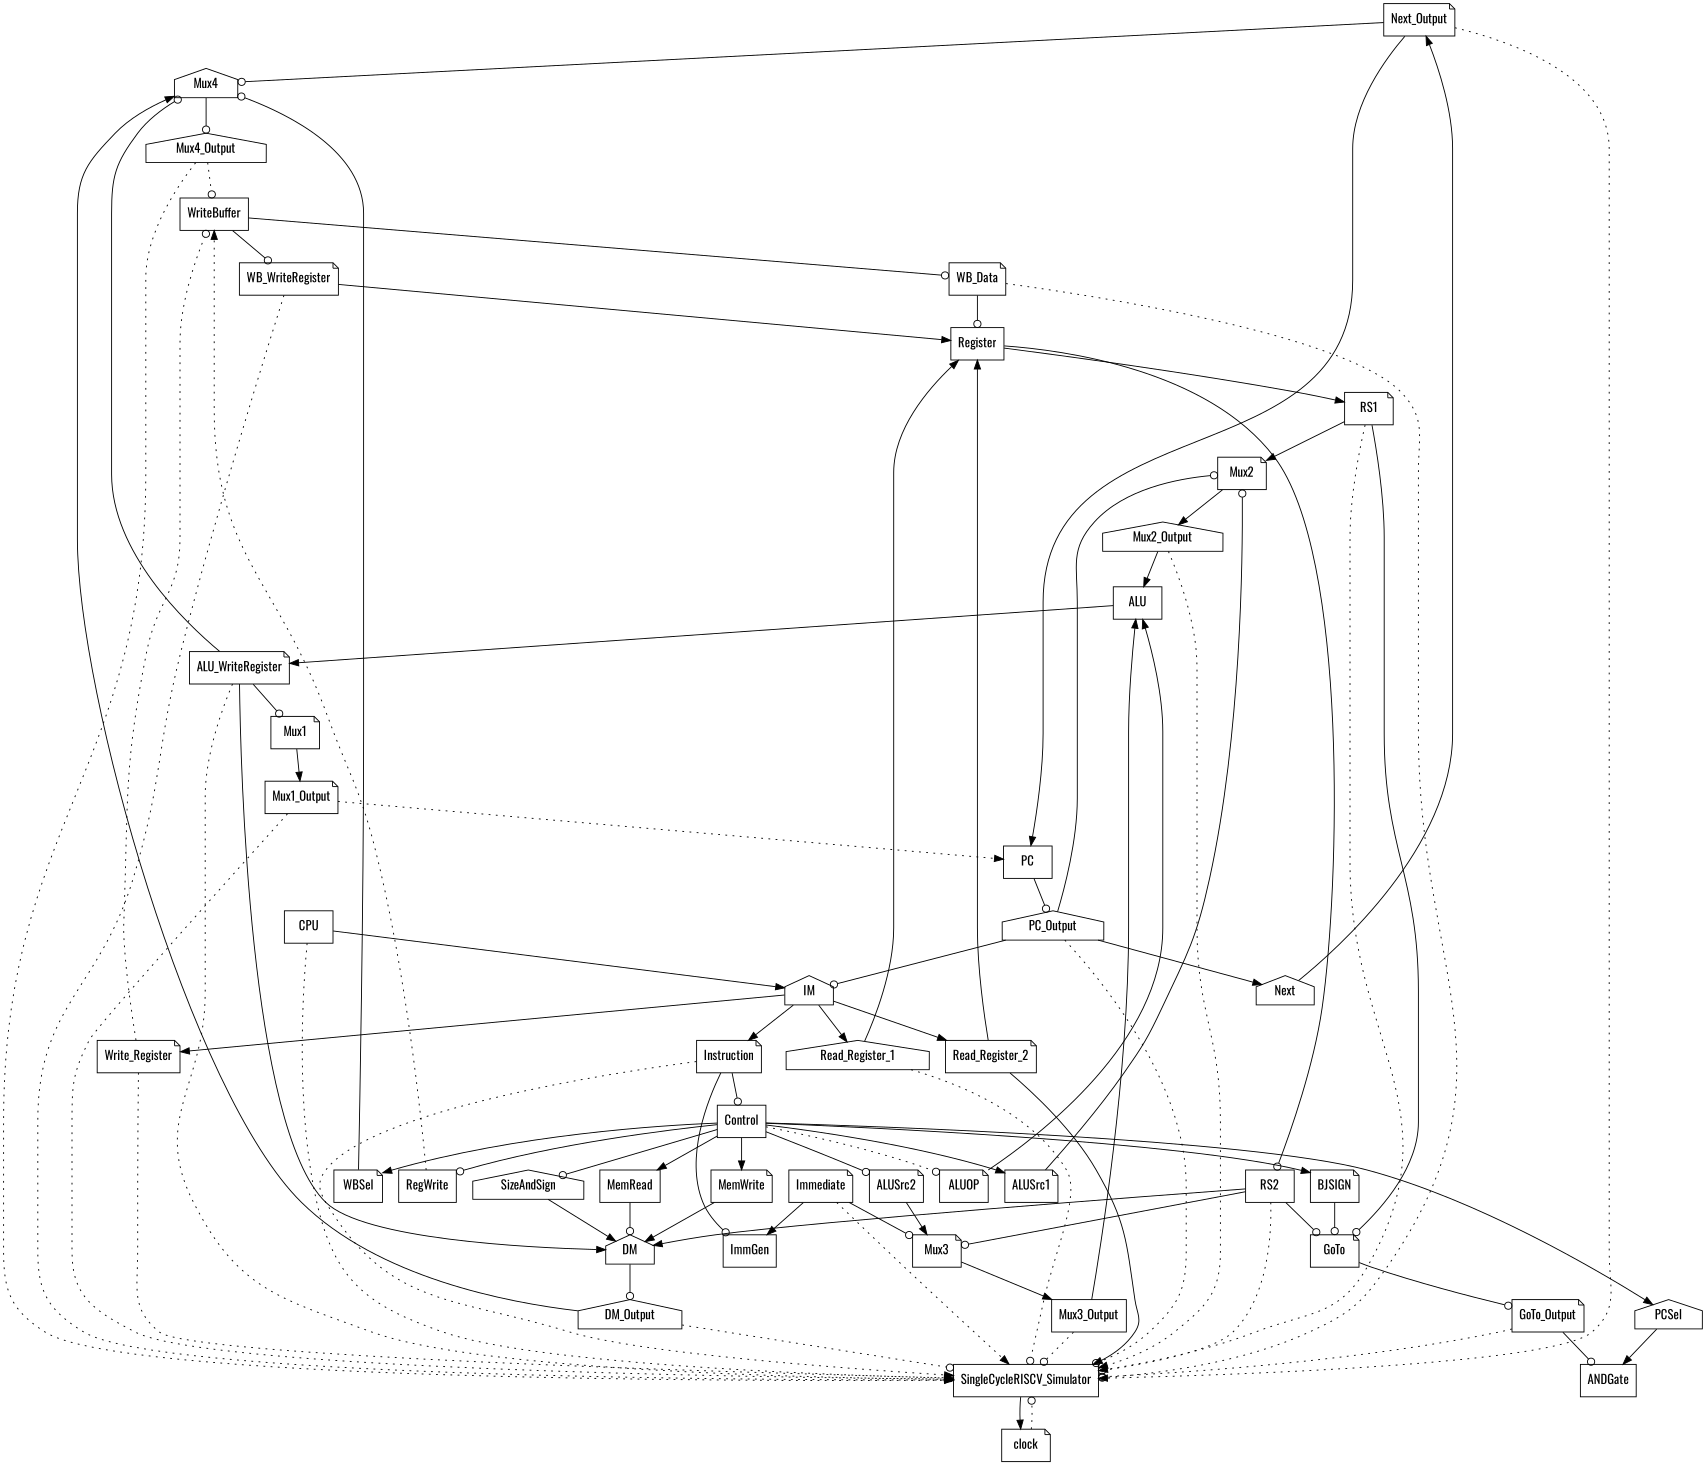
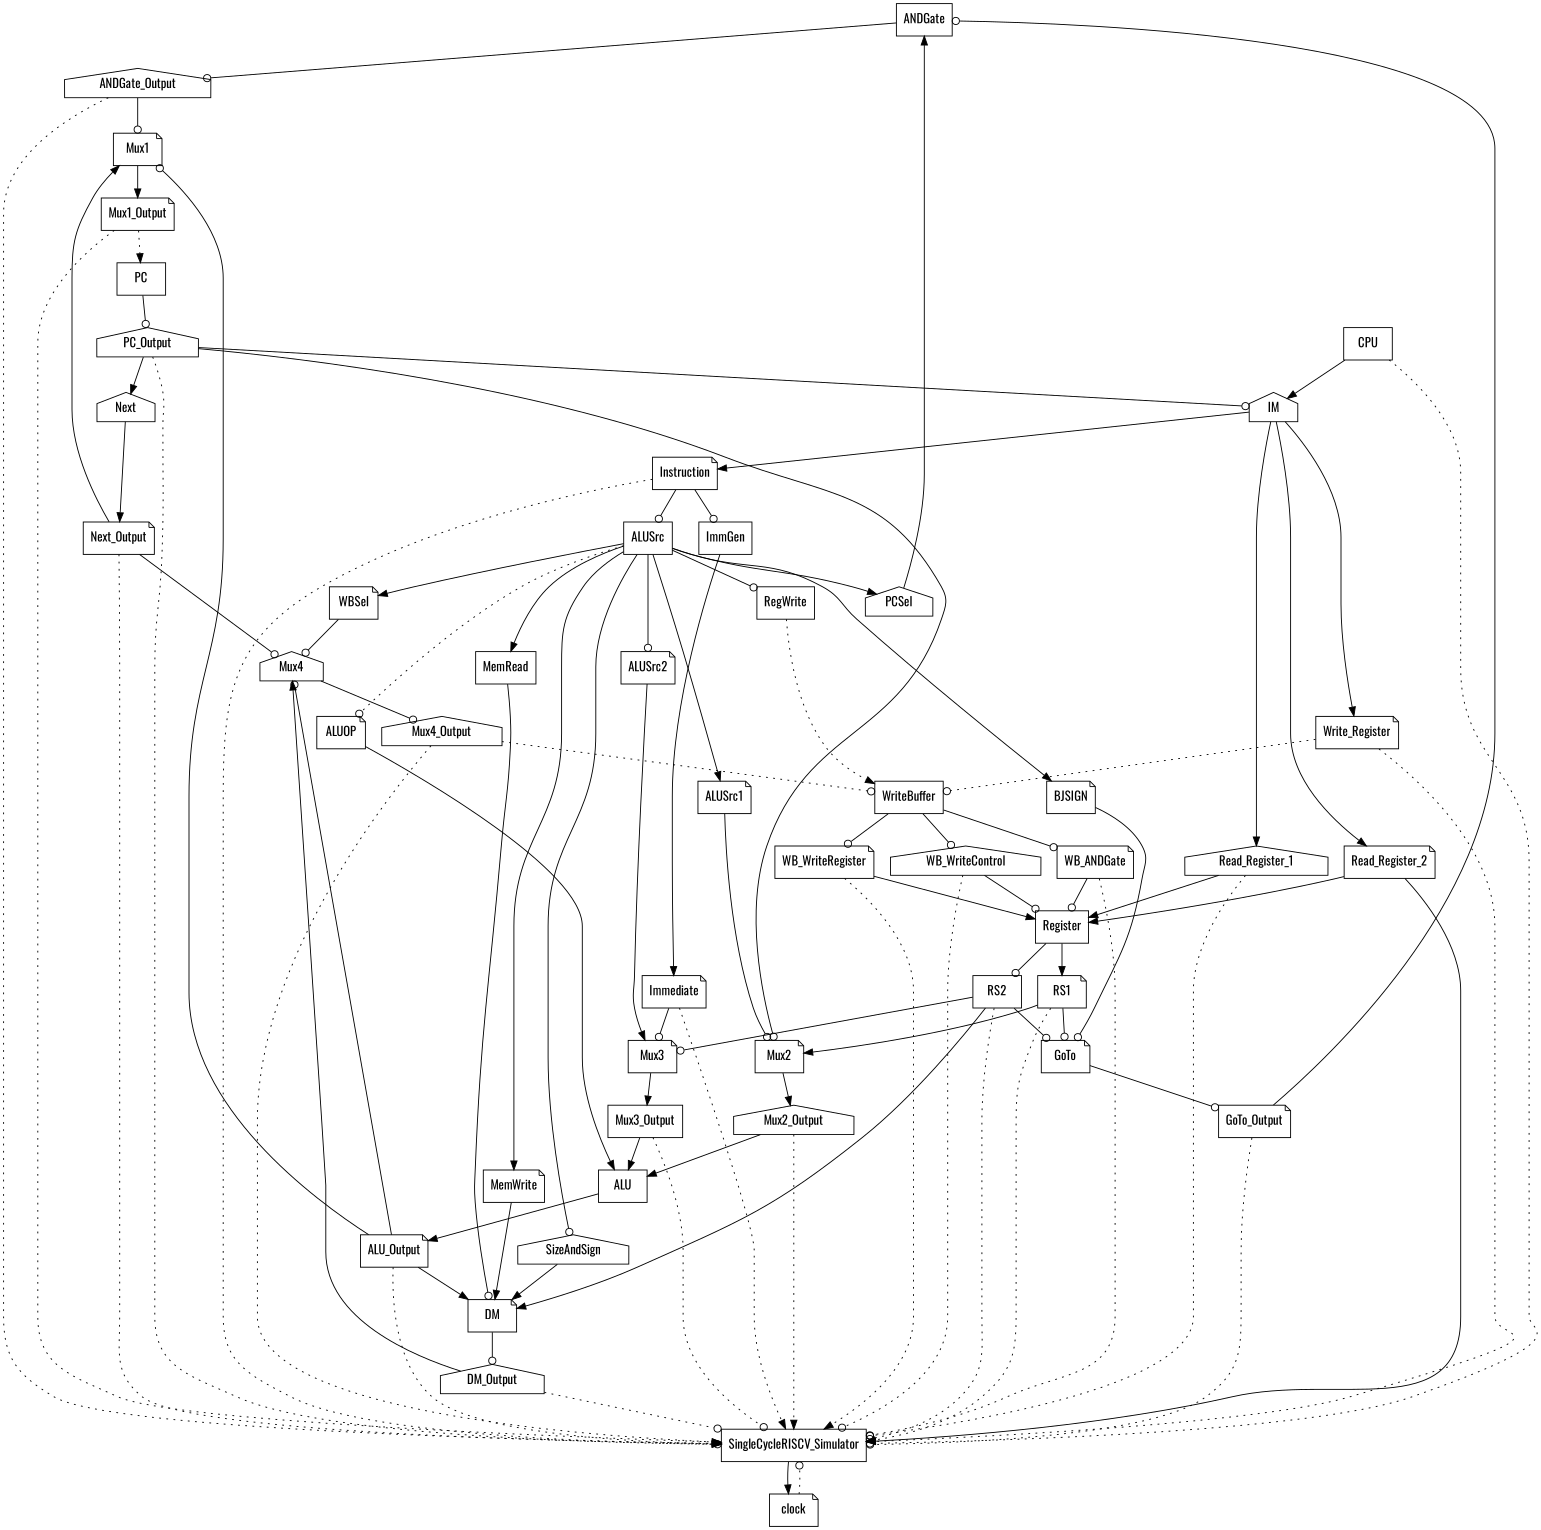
node "ANDGate_Output": added
node "WB_Data": label "WB_Data" -> "WB_ANDGate"
edge "Next_Output" -> "PC": now "Next_Output" -> "Mux1"
node "ALU_WriteRegister": label "ALU_WriteRegister" -> "ALU_Output"
node "WB_WriteControl": added
node "Control": label "Control" -> "ALUSrc"
edge "Immediate" -> "ImmGen": reversed
node "DM": shape house -> note
